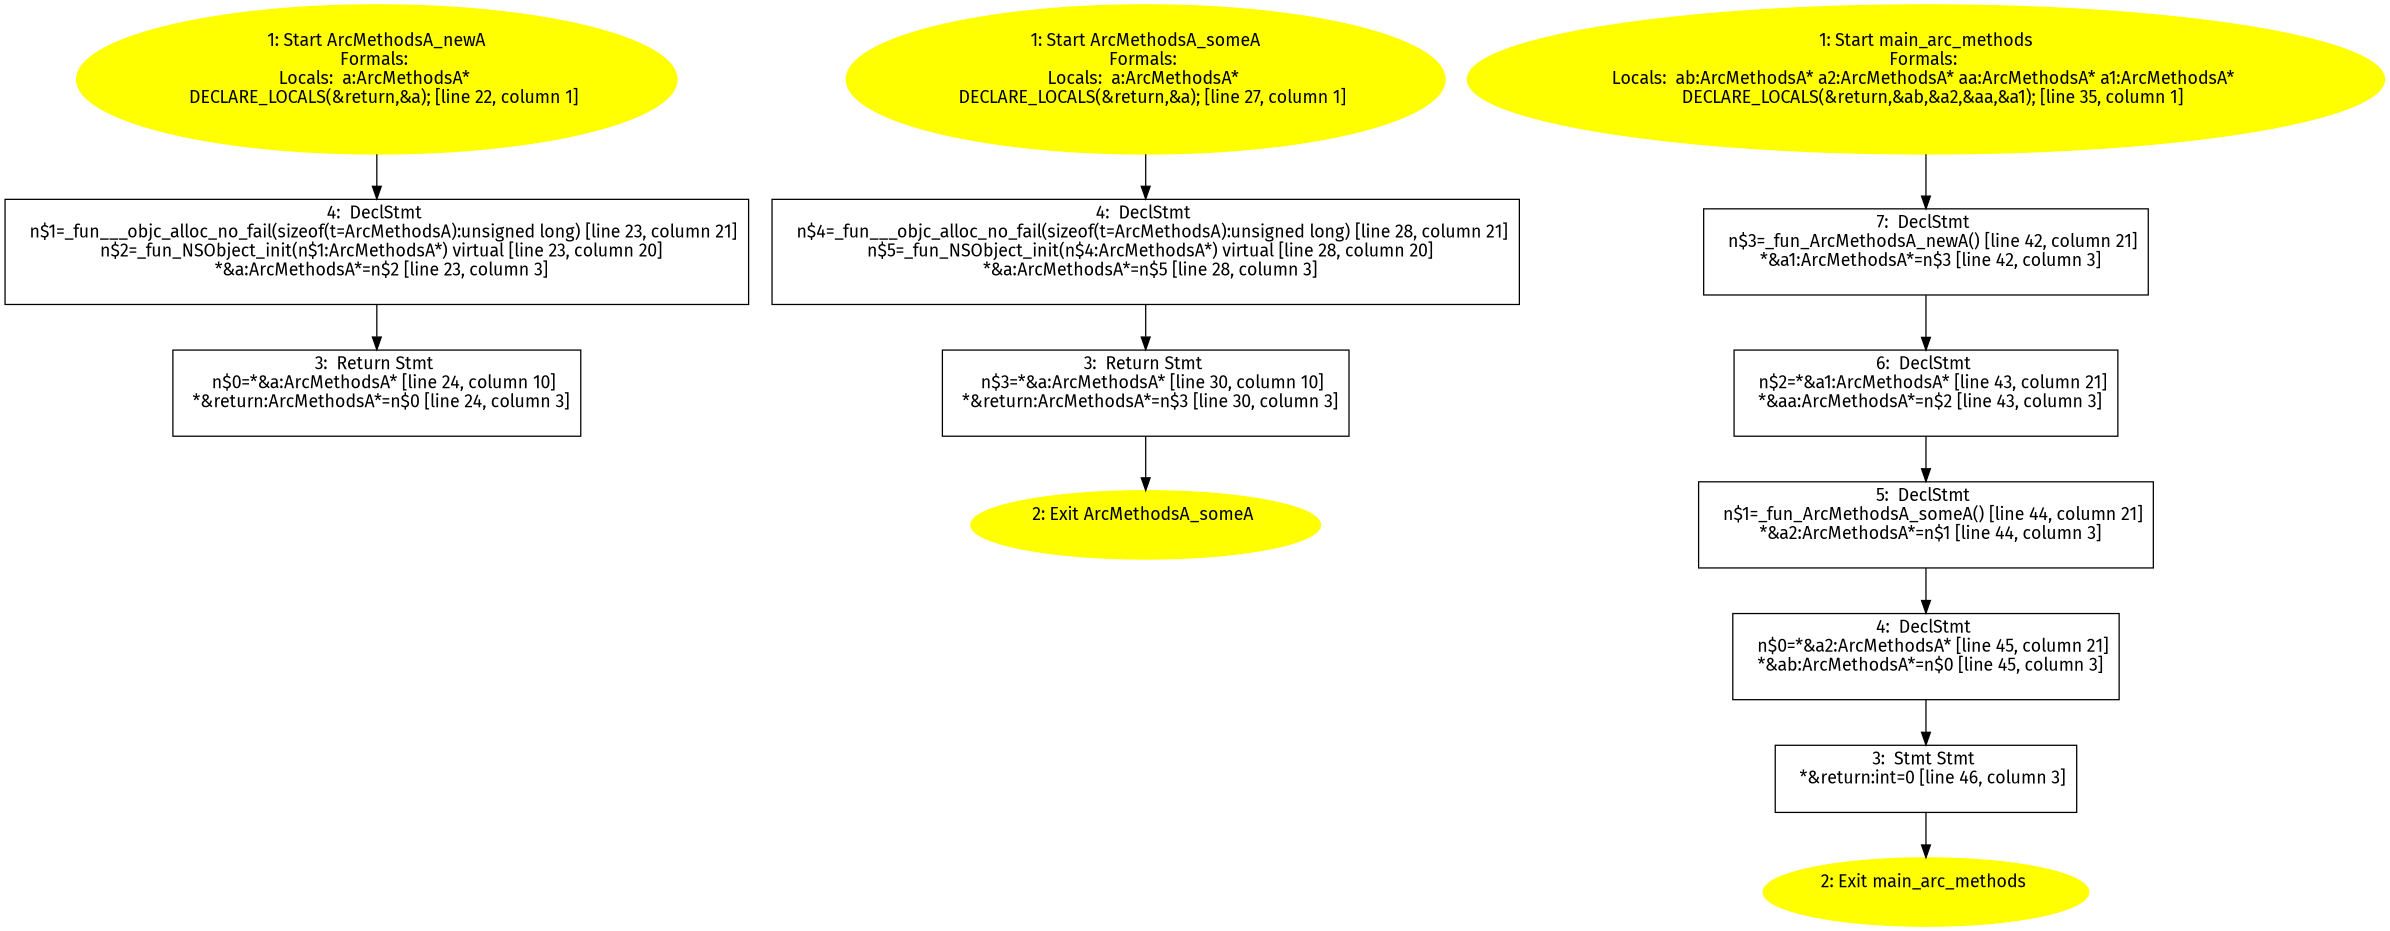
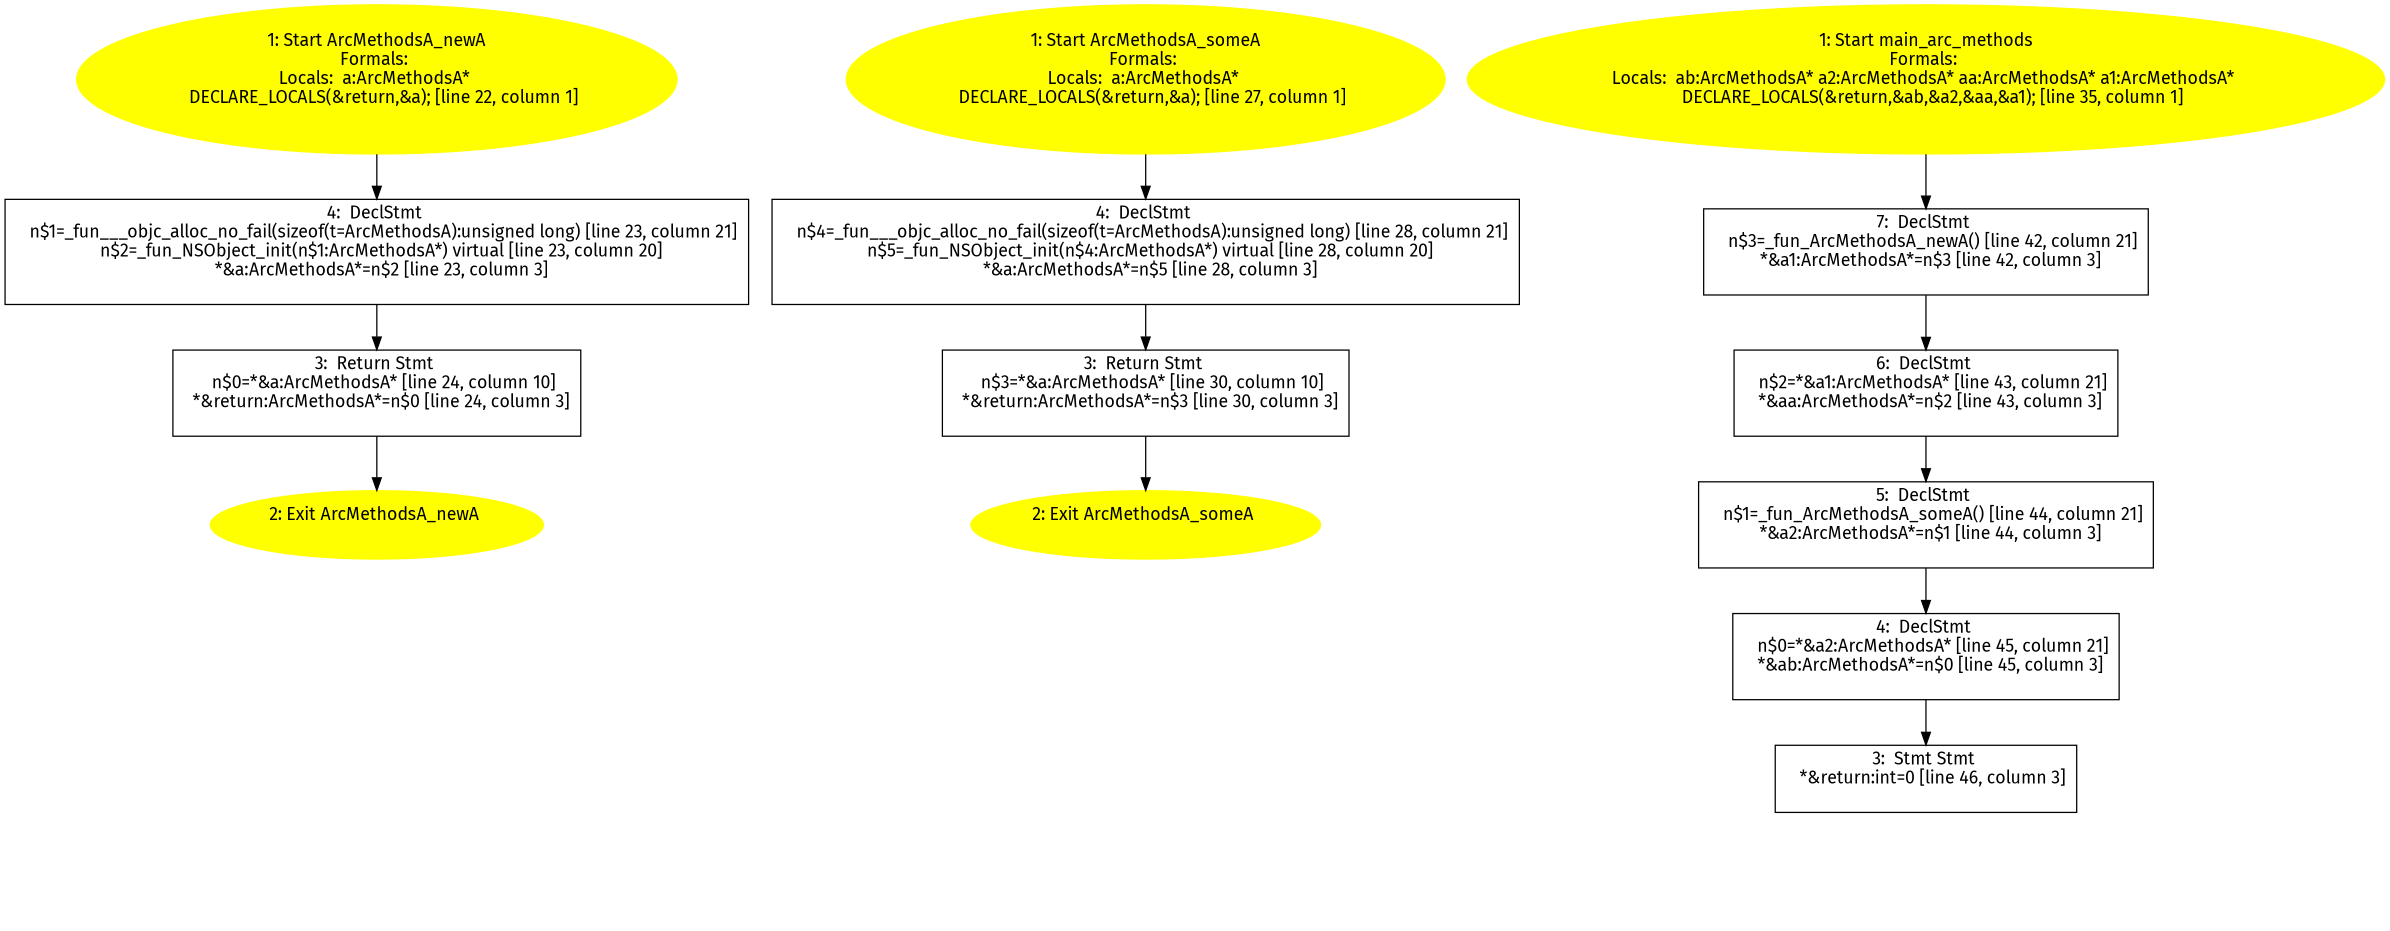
node "2: Exit ArcMethodsA_newA": added
node "2: Exit main_arc_methods": removed
